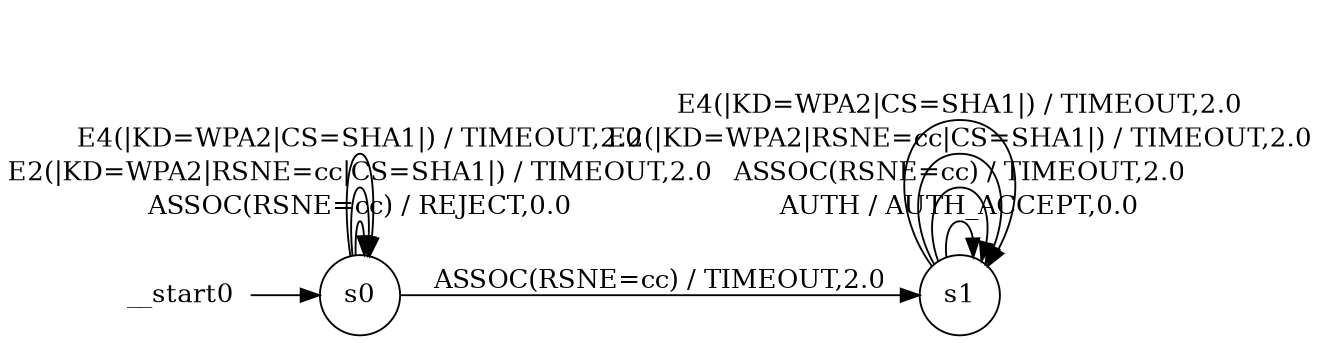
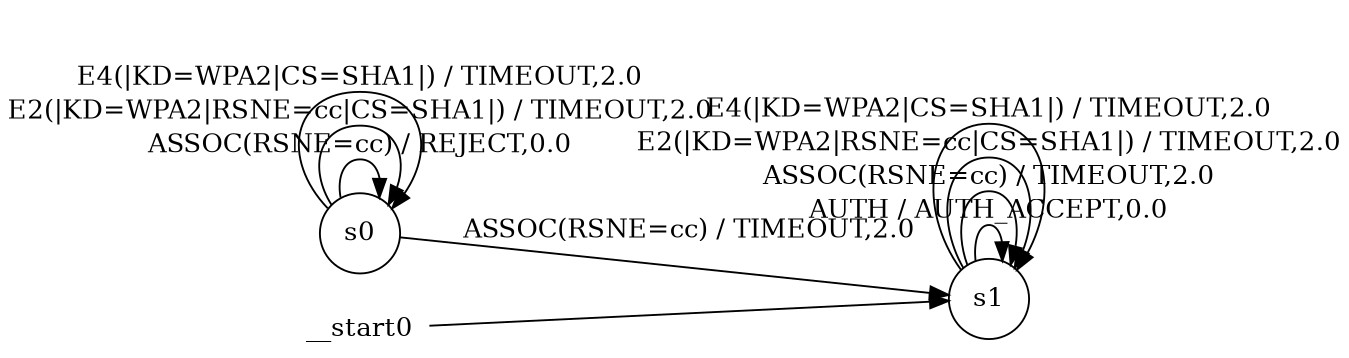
edge "__start0" -> "s0": now "__start0" -> "s1"
